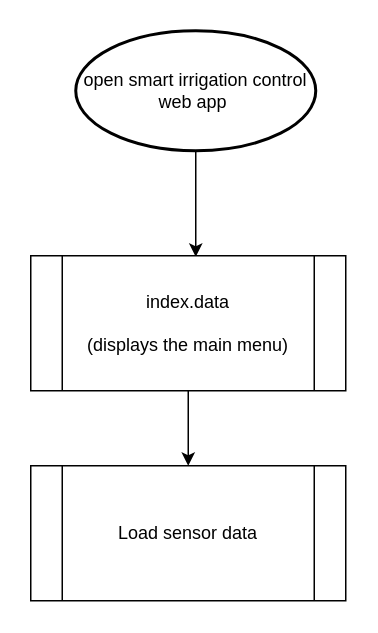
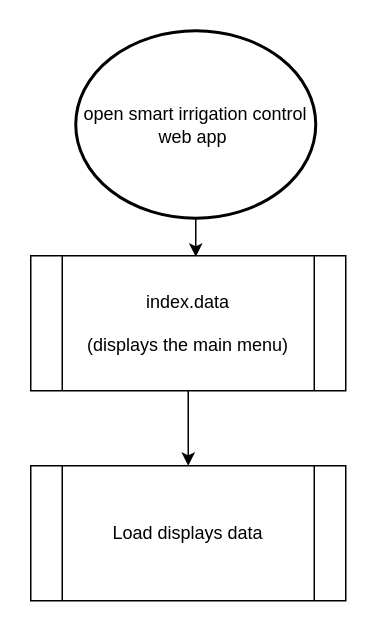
node "open smart irrigation control web app": size 240x120 -> 240x188
node "Load sensor data": label "Load sensor data" -> "Load displays data"
